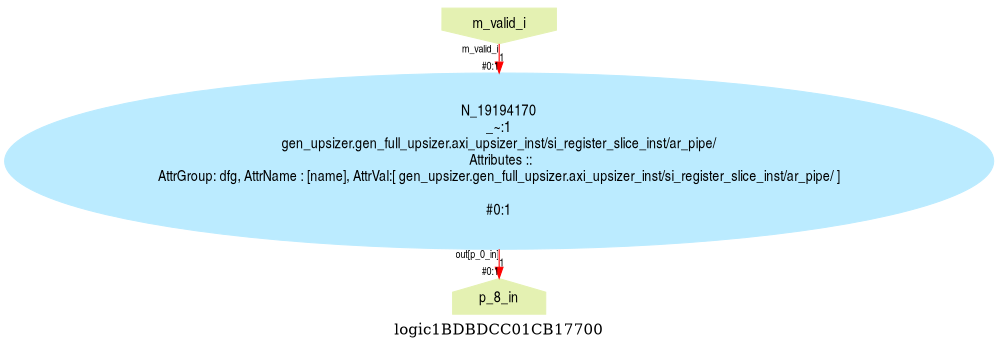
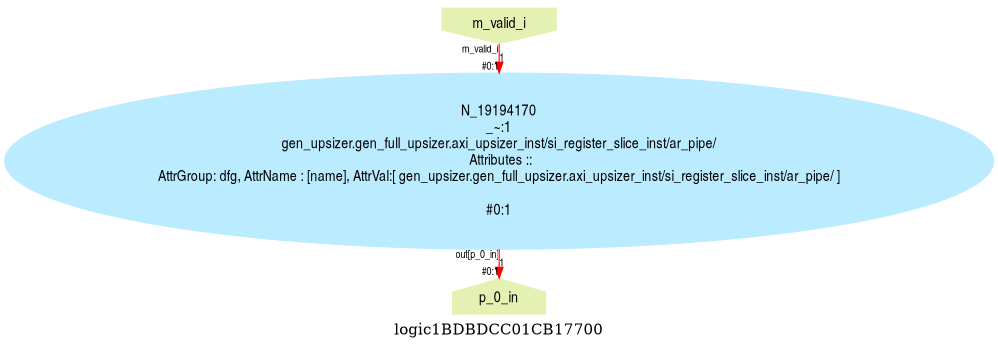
node "p_8_in": label "p_8_in" -> "p_0_in"
